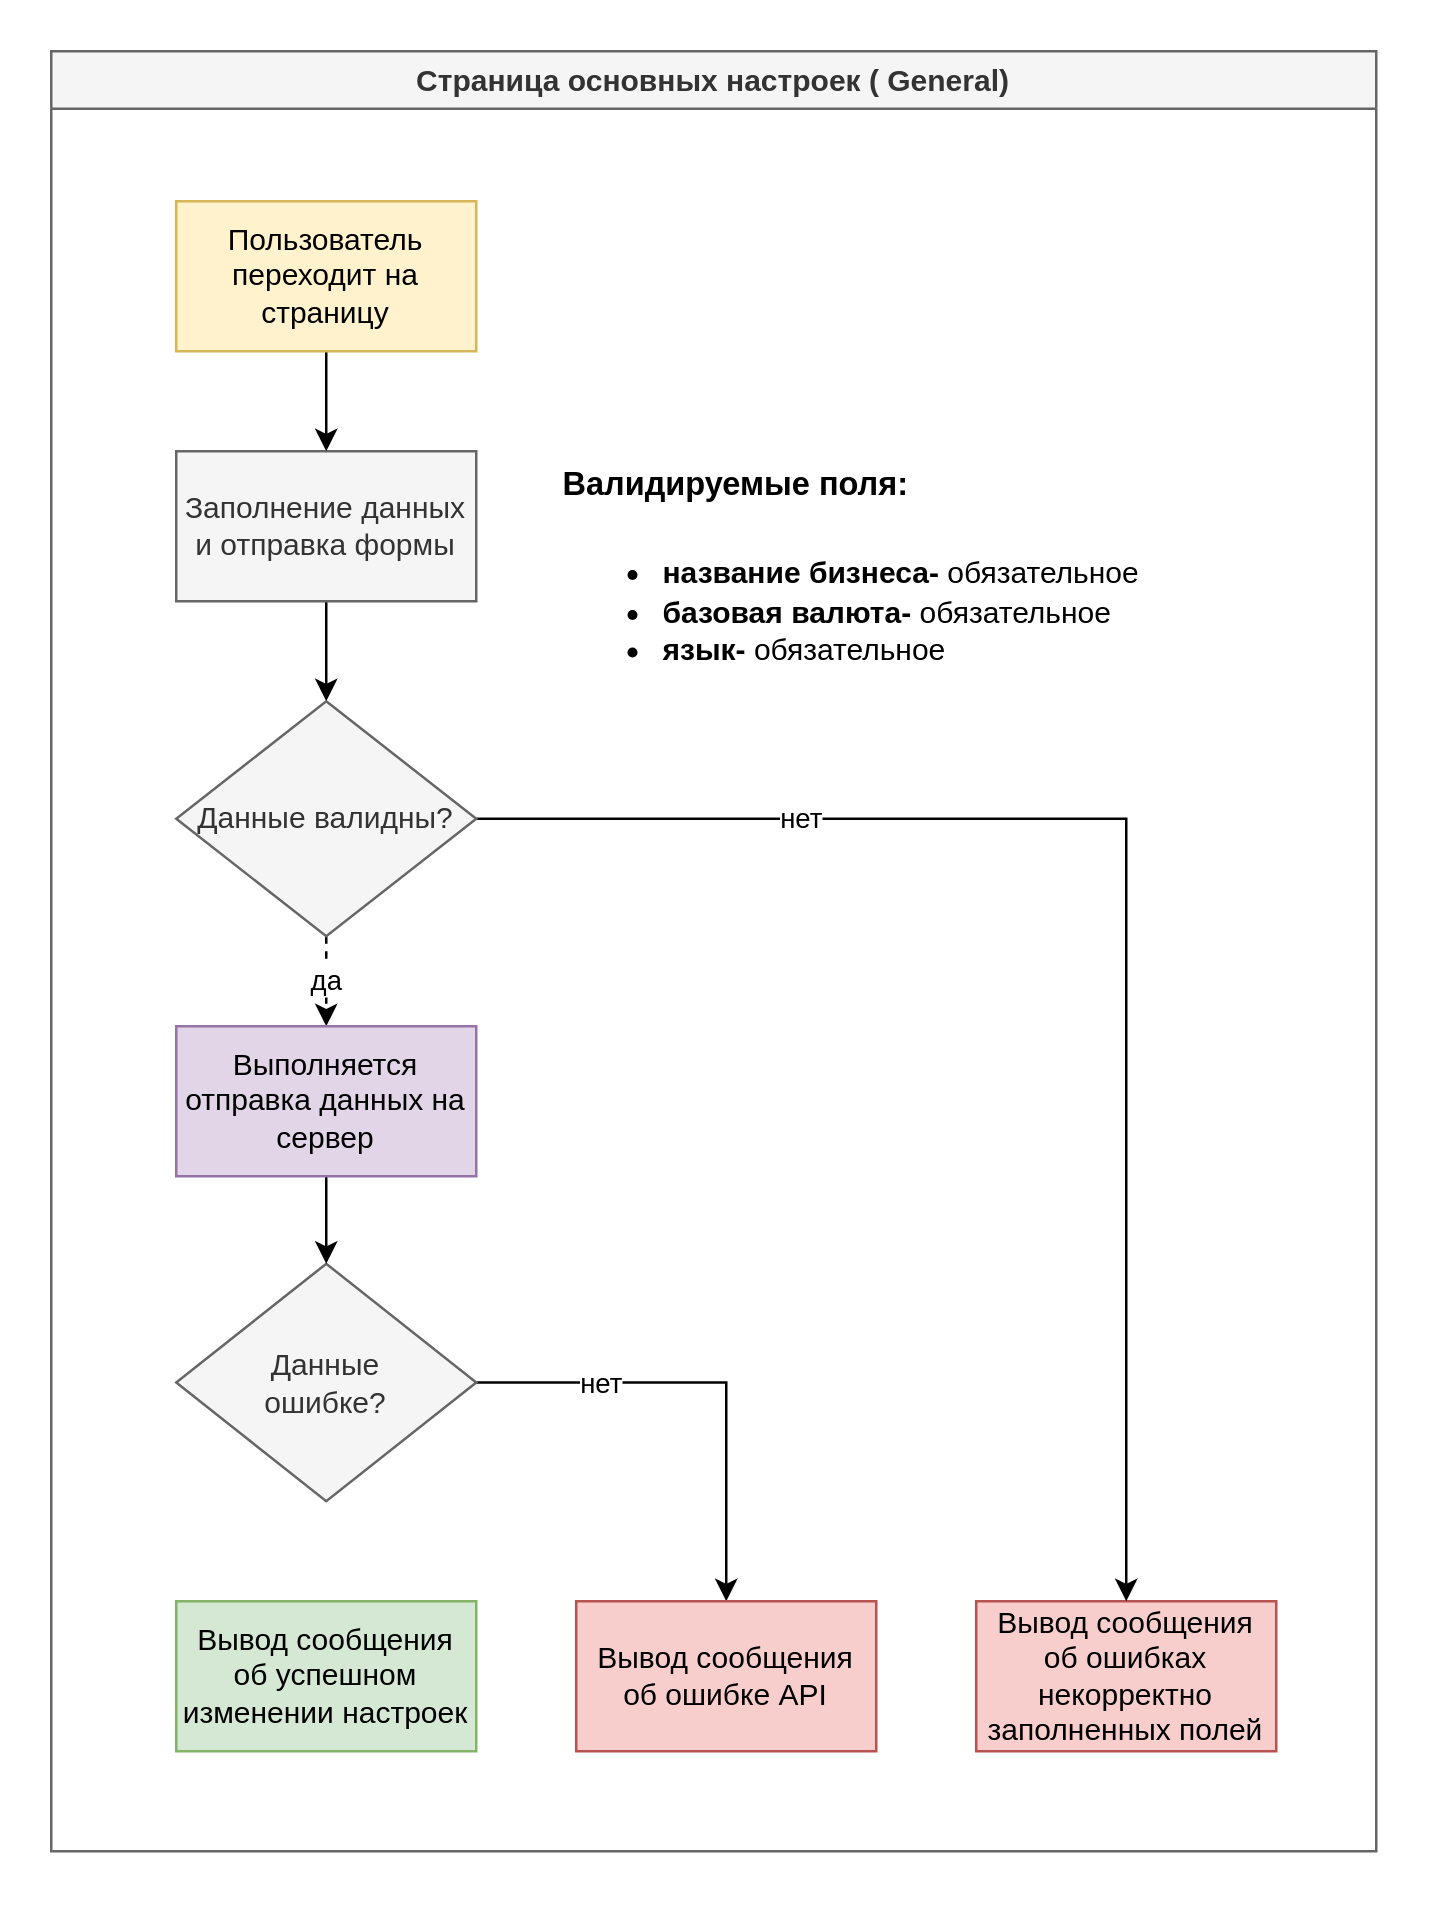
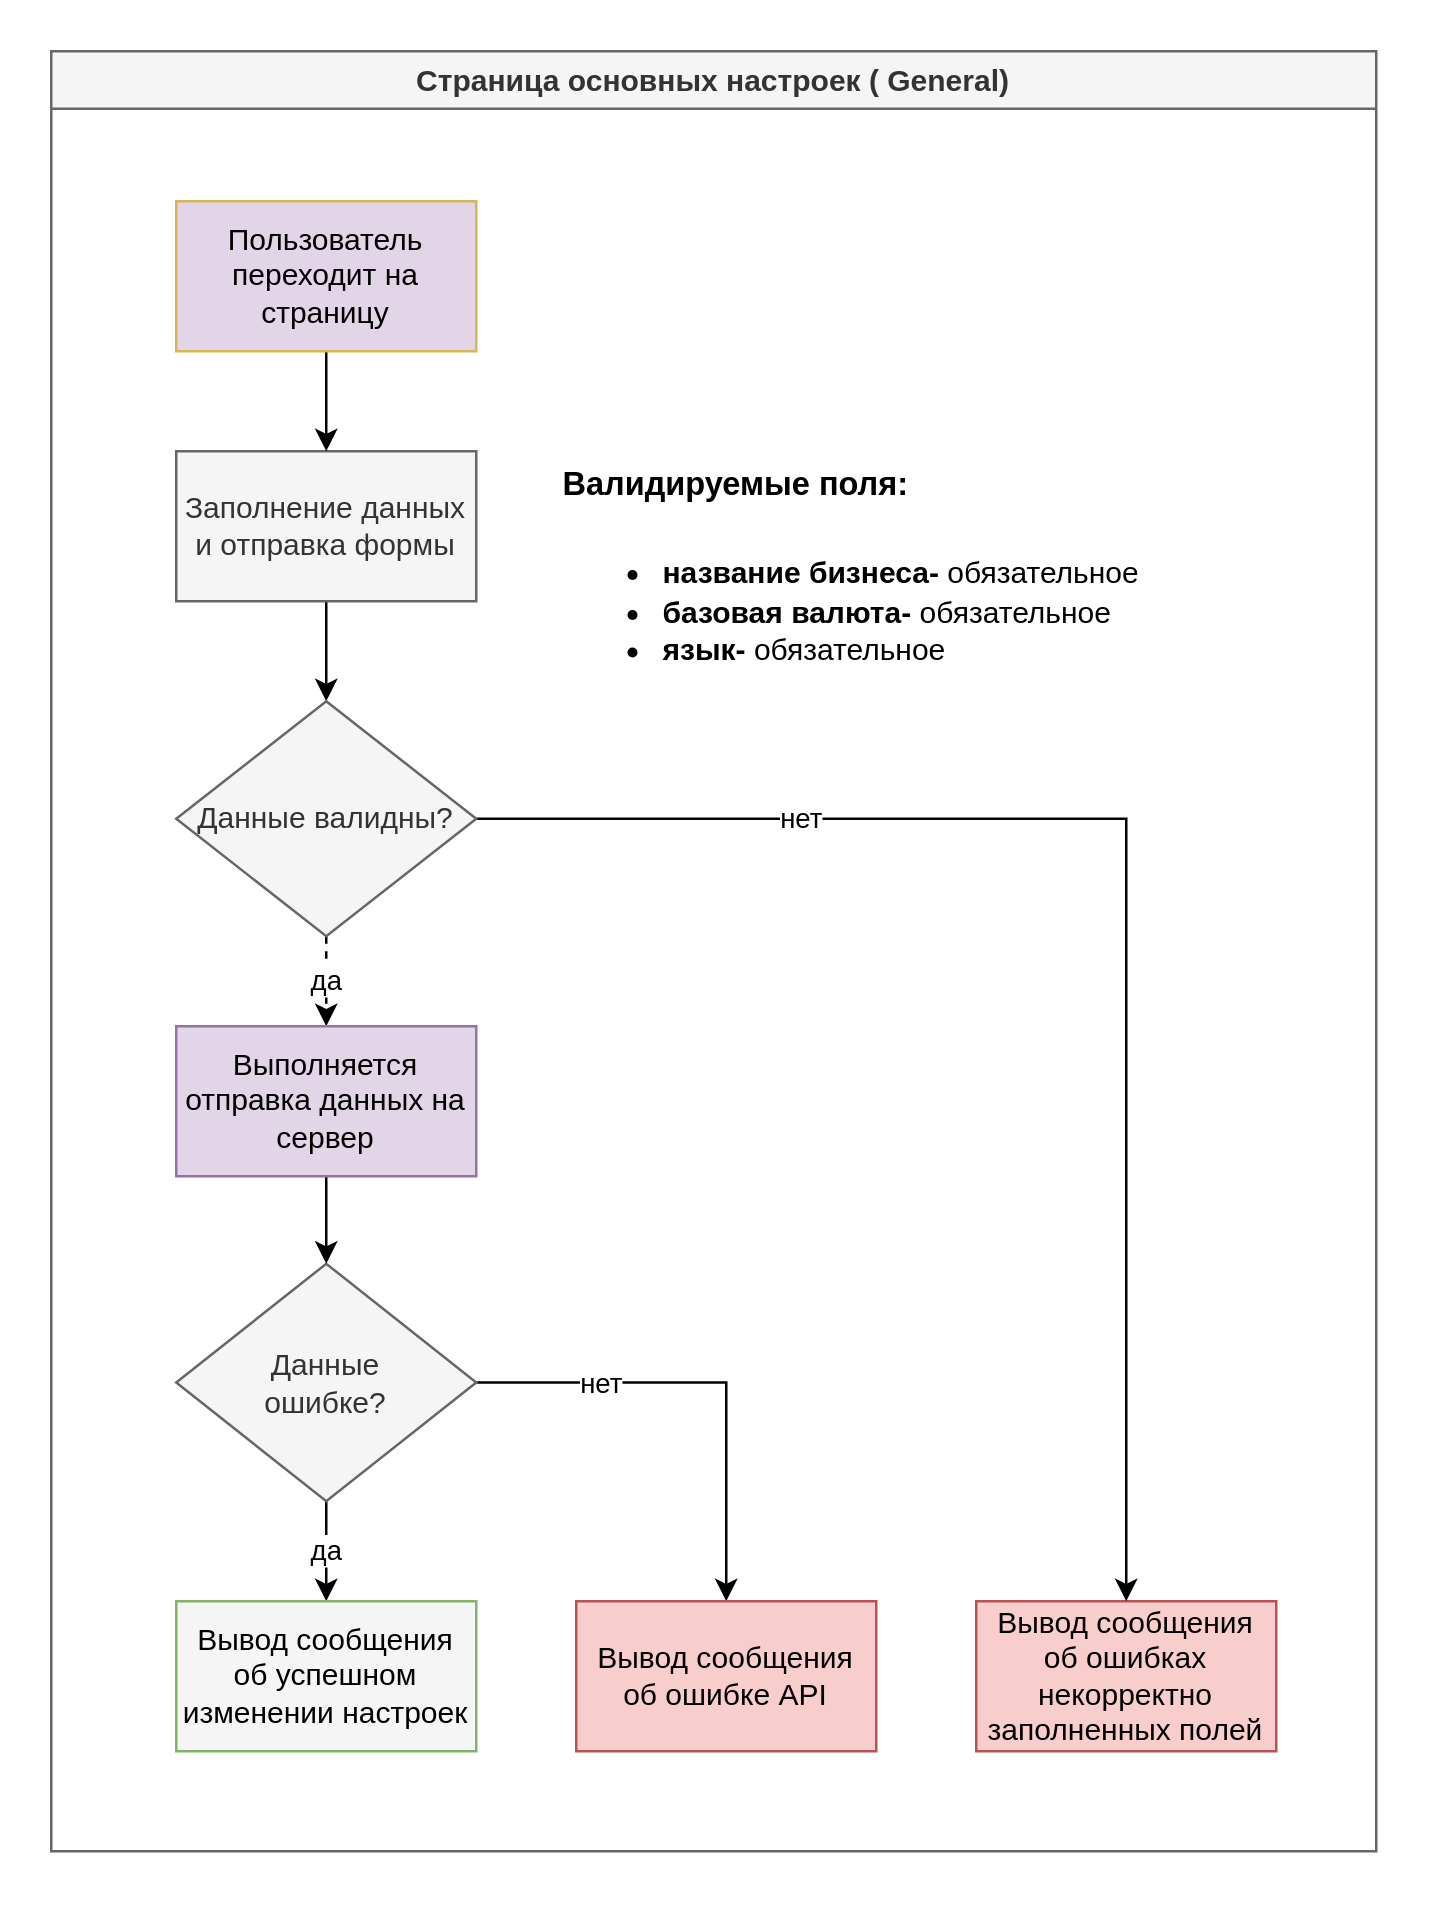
node "Пользователь переходит на страницу": fillcolor #fff2cc -> #e1d5e7
edge "Данные ошибке?" -> "Вывод сообщения об успешном изменении настроек": added, label "да"
node "Вывод сообщения об успешном изменении настроек": fillcolor #d5e8d4 -> #f5f5f5
